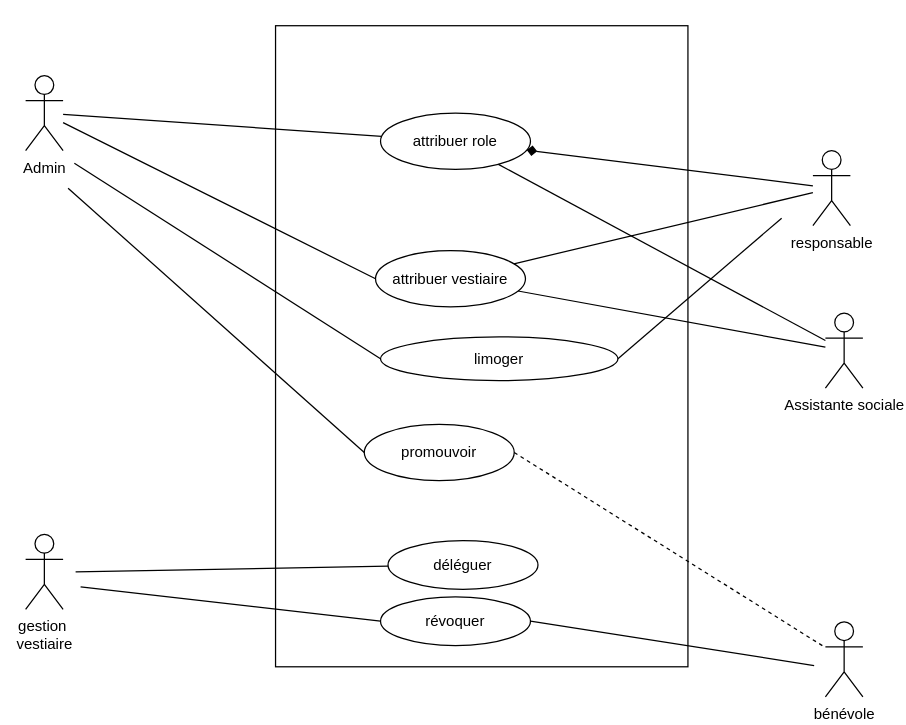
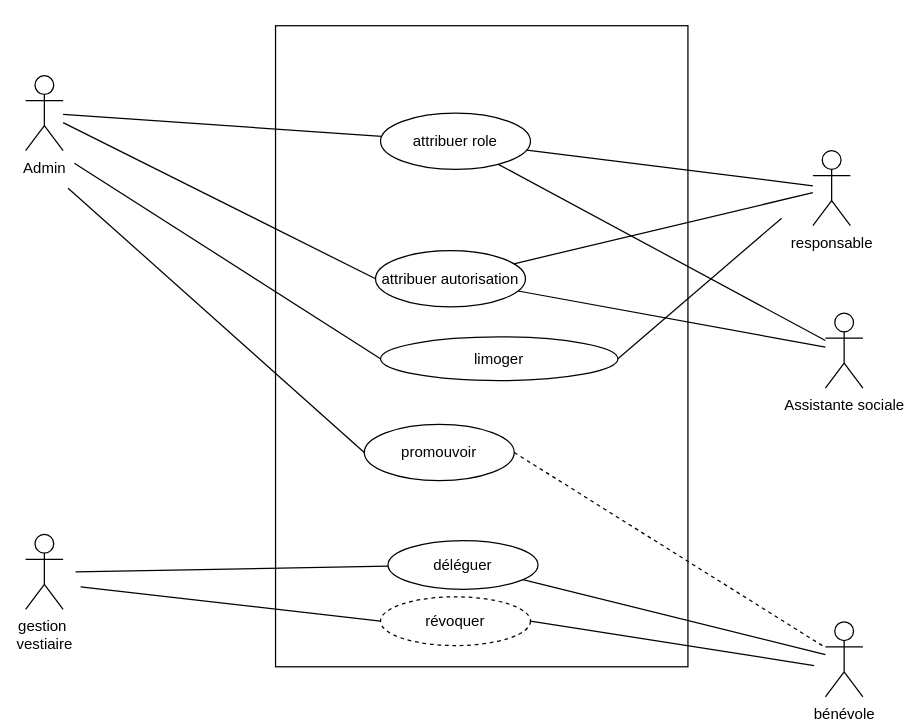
edge "responsable" -> "attribuer role": arrowhead diamond -> none
node "attribuer vestiaire": label "attribuer vestiaire" -> "attribuer autorisation"
edge "déléguer" -- "bénévole": added
node "révoquer": style solid -> dashed
